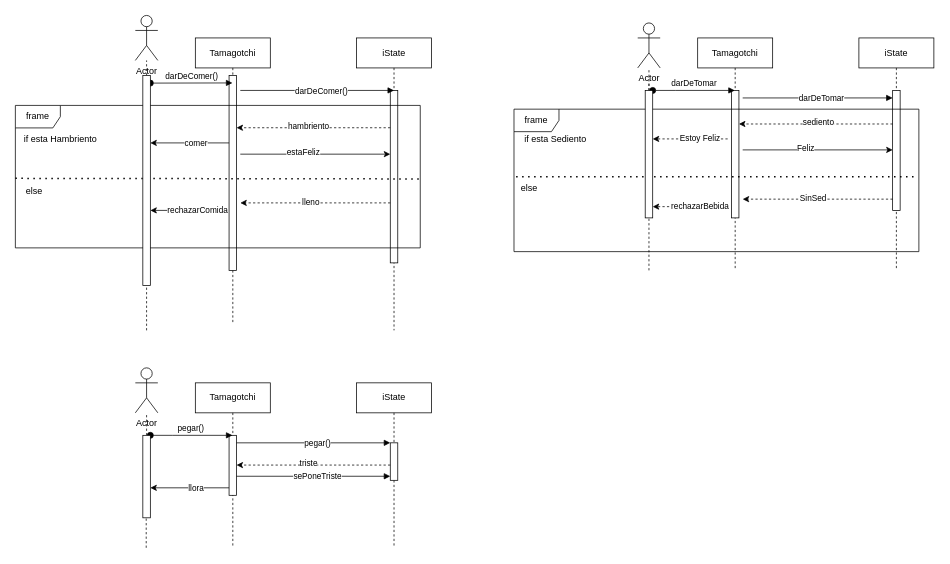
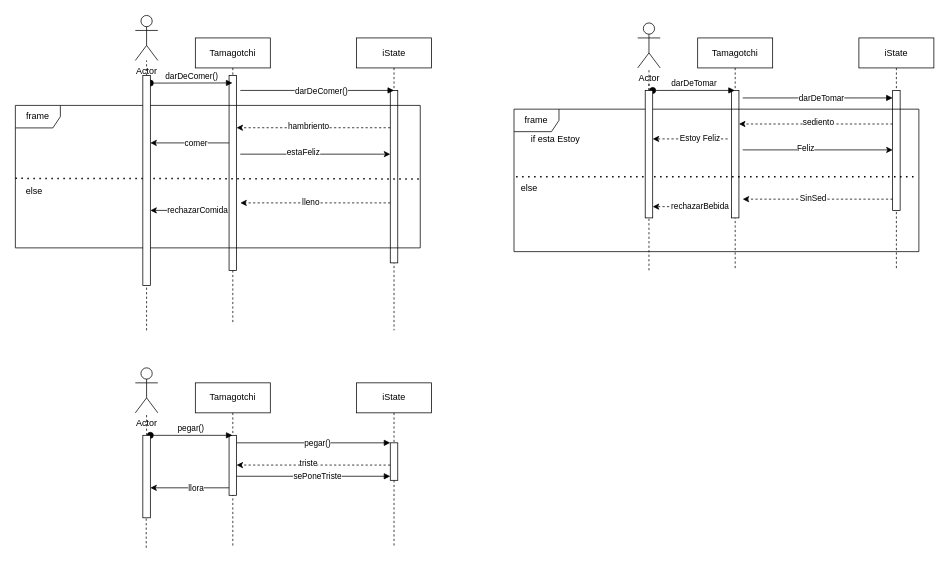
node "if esta Hambriento": removed
node "if esta Sediento": label "if esta Sediento" -> "if esta Estoy"
